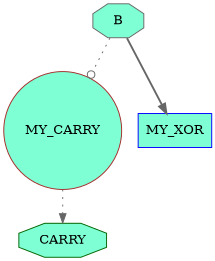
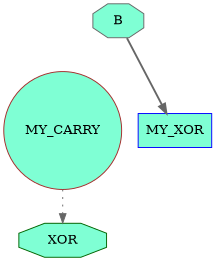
edge "B" -> "MY_CARRY": removed
node "CARRY": label "CARRY" -> "XOR"
